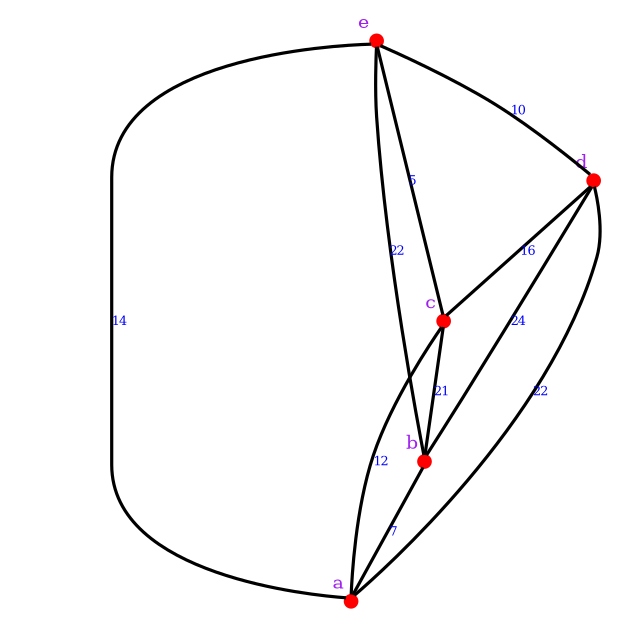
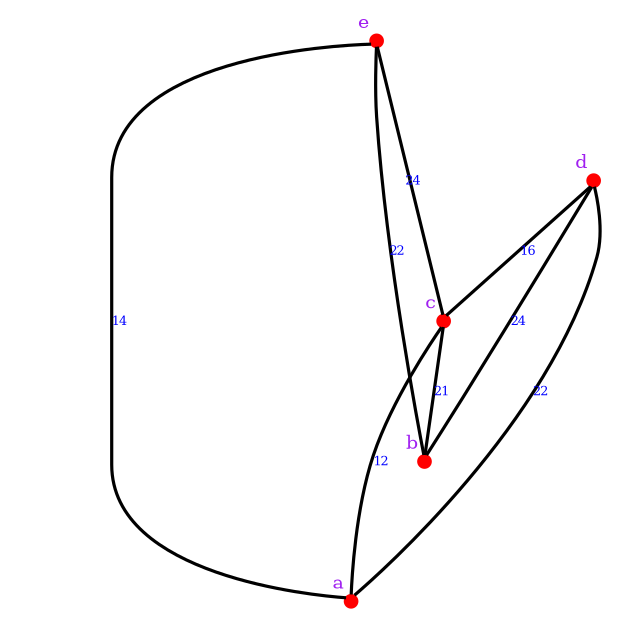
edge "e" -- "d": removed, label "10"
edge "e" -- "c": label "5" -> "24"
edge "b" -- "a": removed, label "7"
